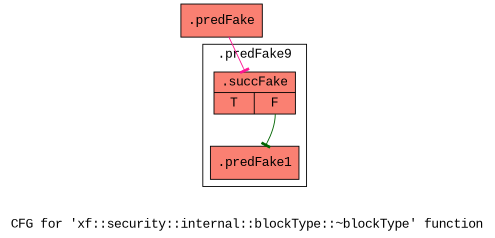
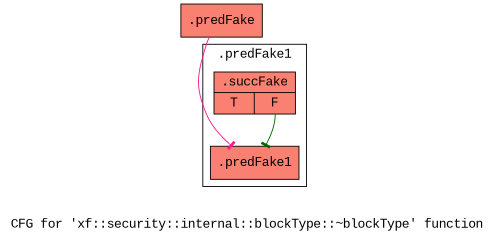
edge ".predFake" -> ".succFake": now ".predFake" -> ".predFake1"
cluster ".predFake9": label ".predFake9" -> ".predFake1"
